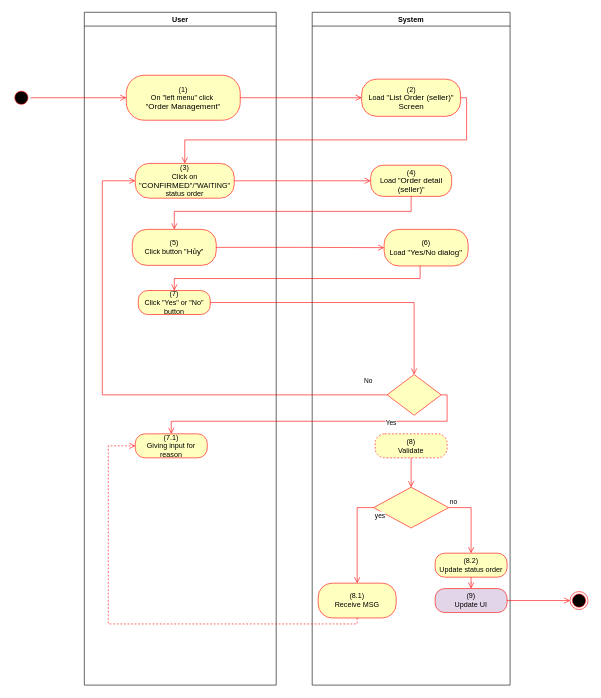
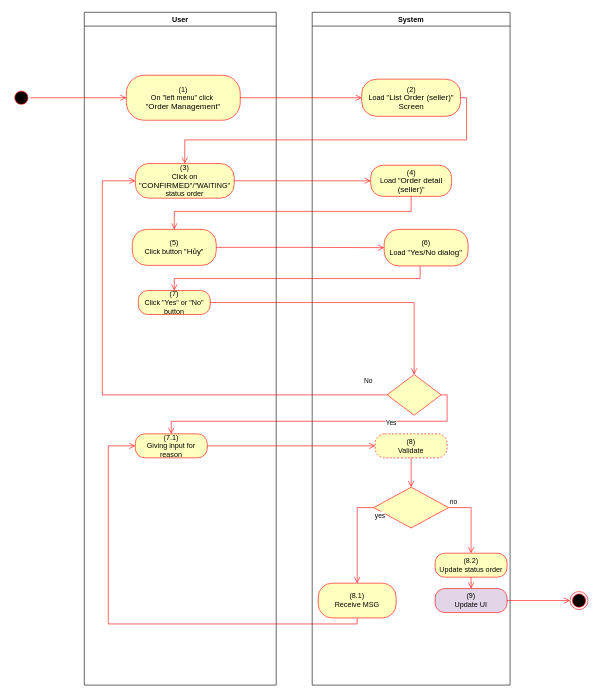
edge "(7.1) Giving input for reason" -> "(8) Validate": added
edge "(8.1) Receive MSG" -> "(7.1) Giving input for reason": style dashed -> solid
